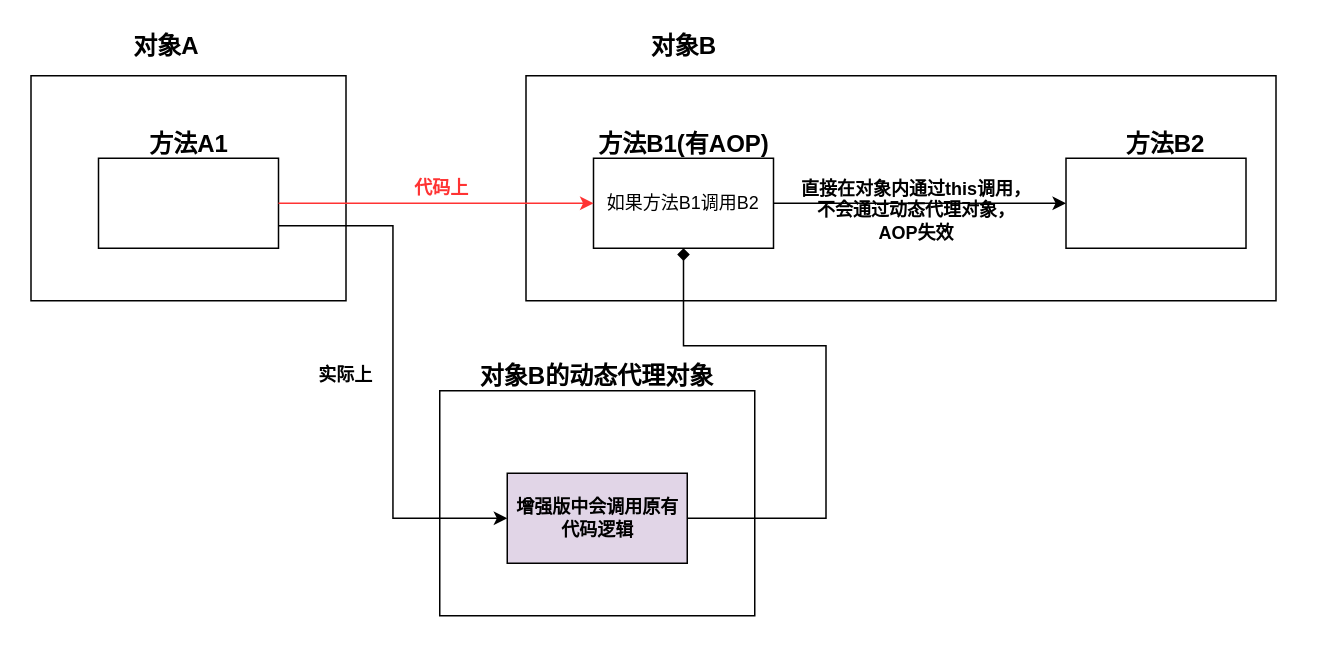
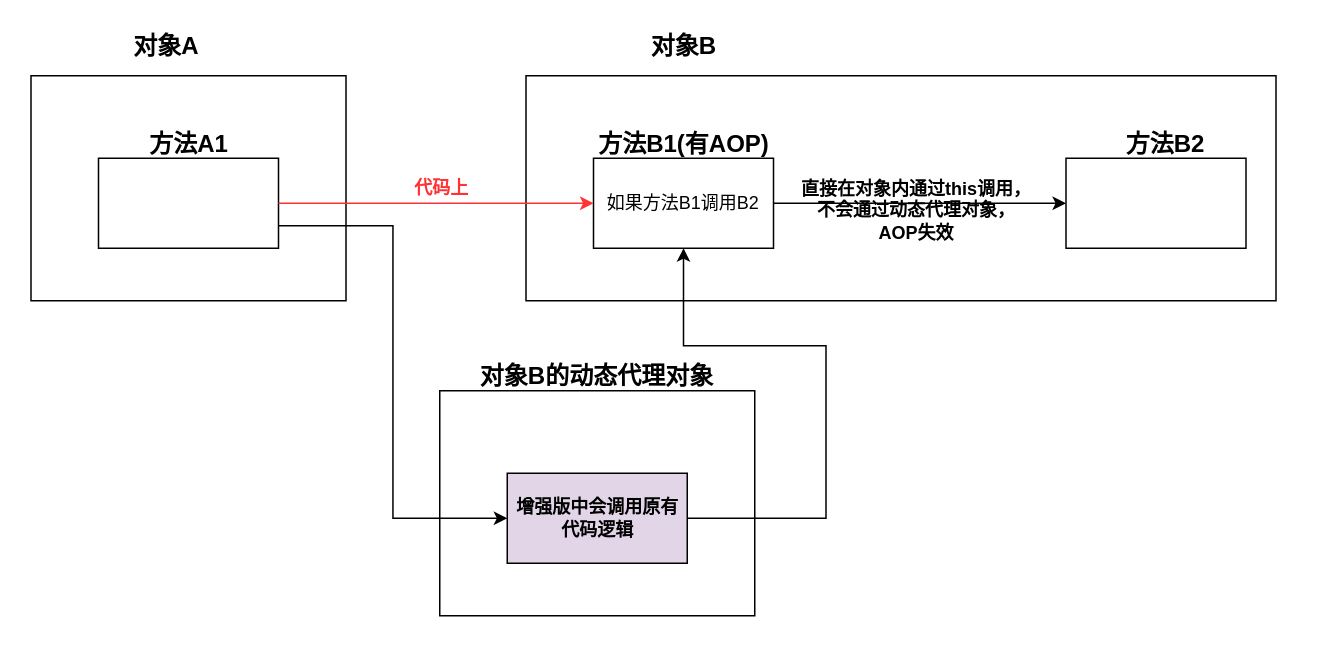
edge "增强版中会调用原有代码逻辑" -> "如果方法B1调用B2": arrowhead diamond -> classic
node "实际上": removed
